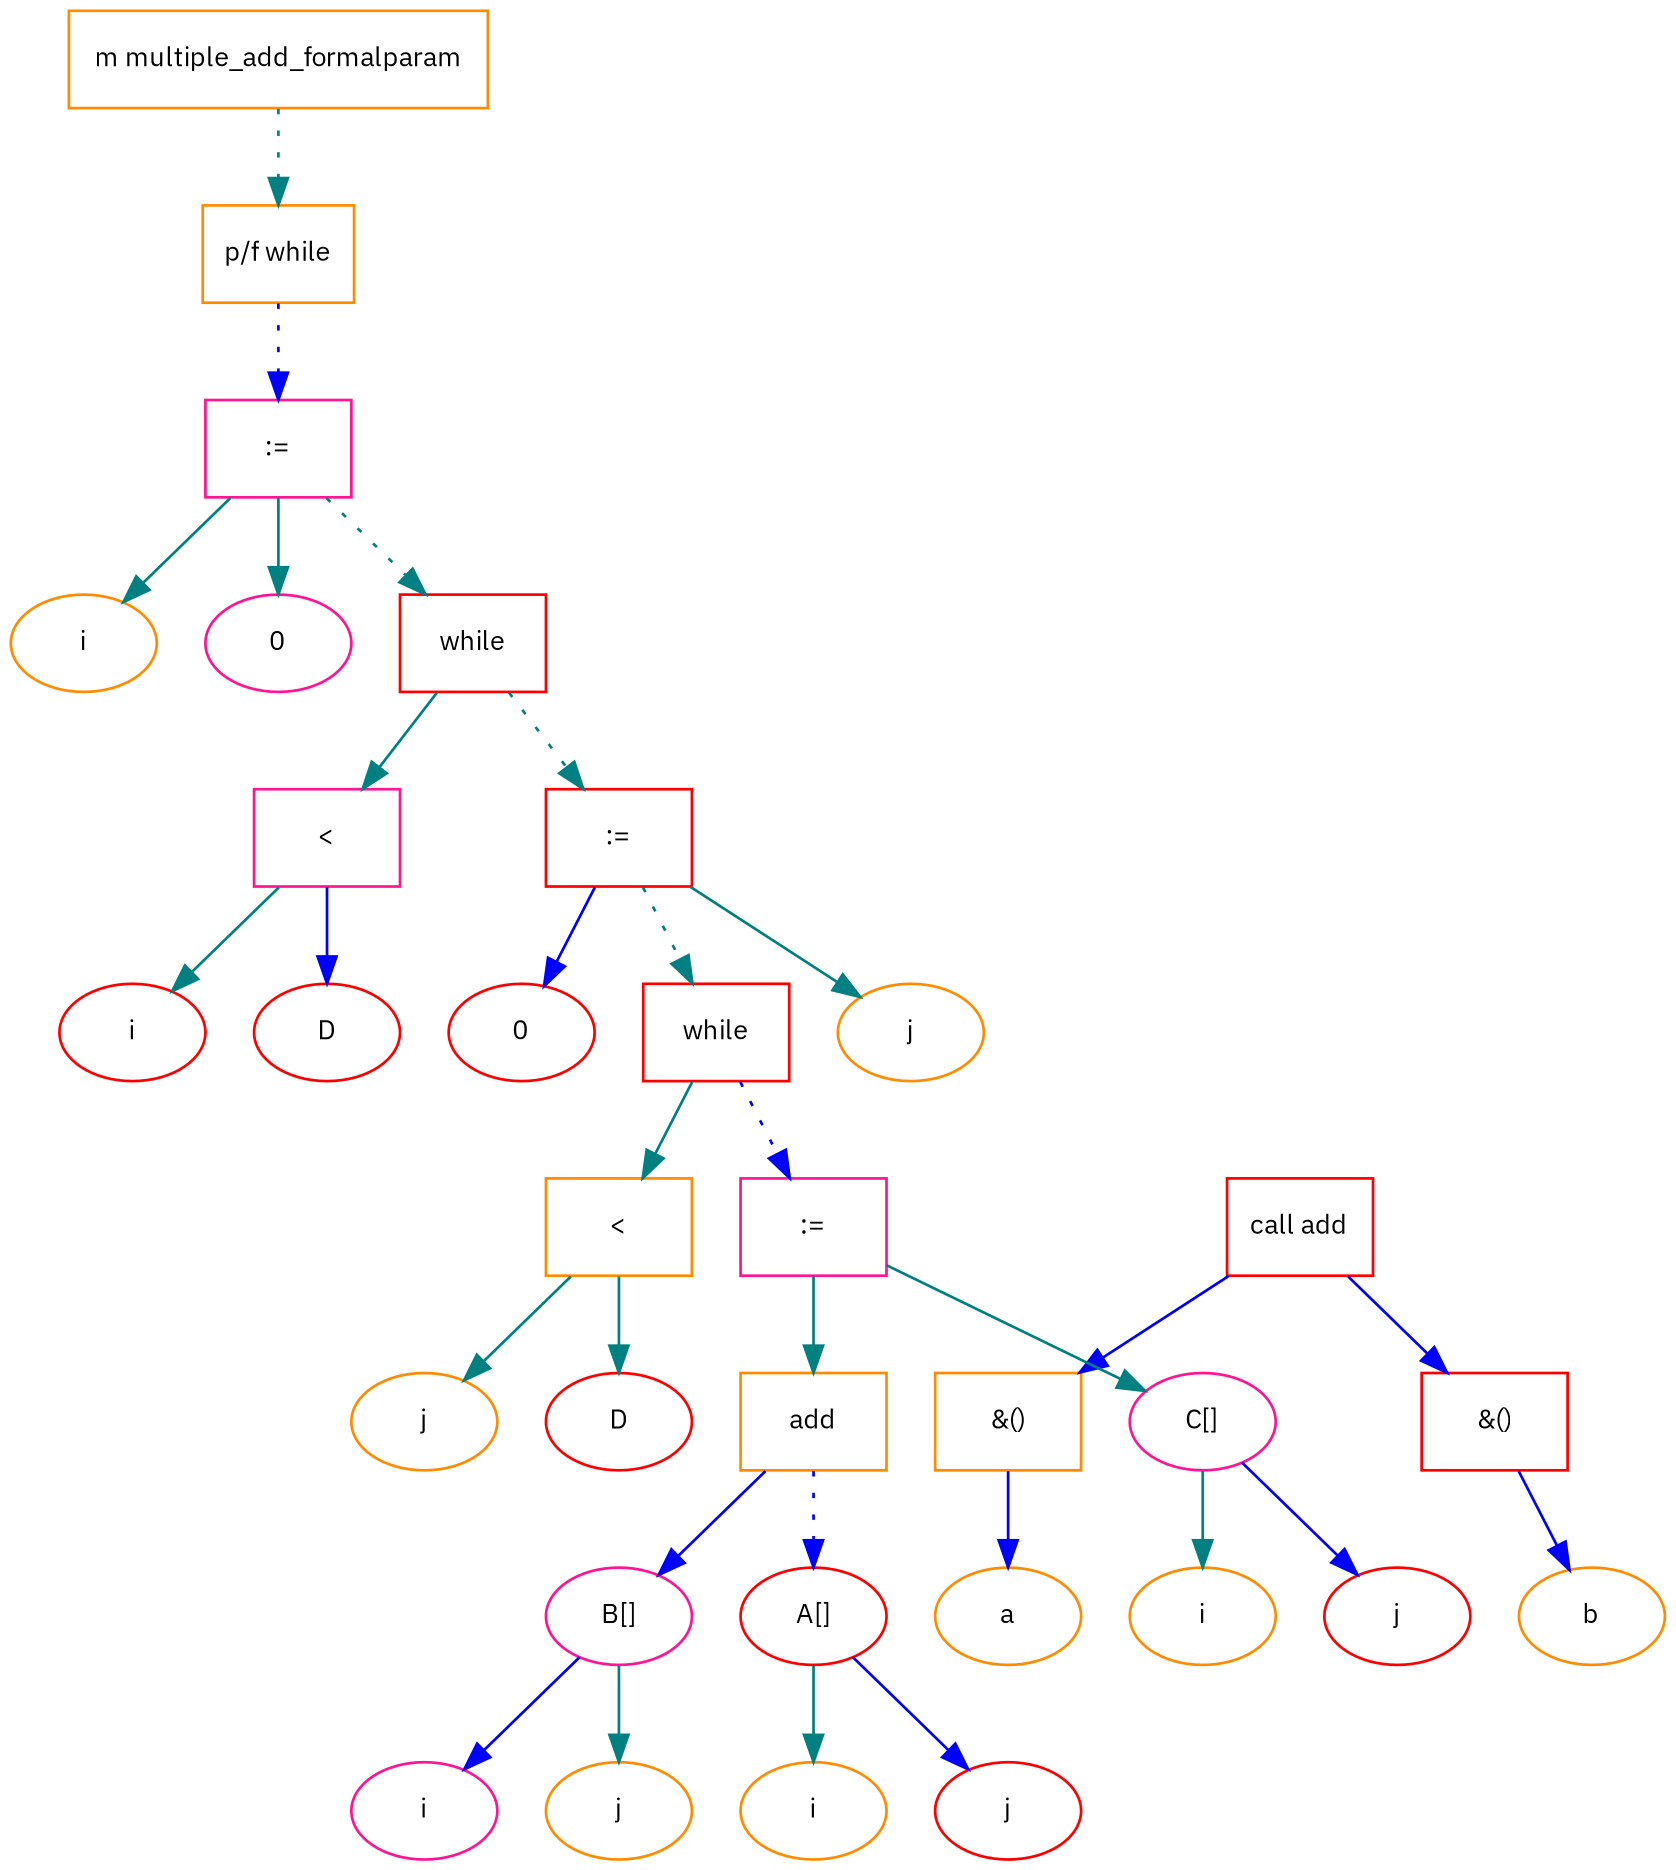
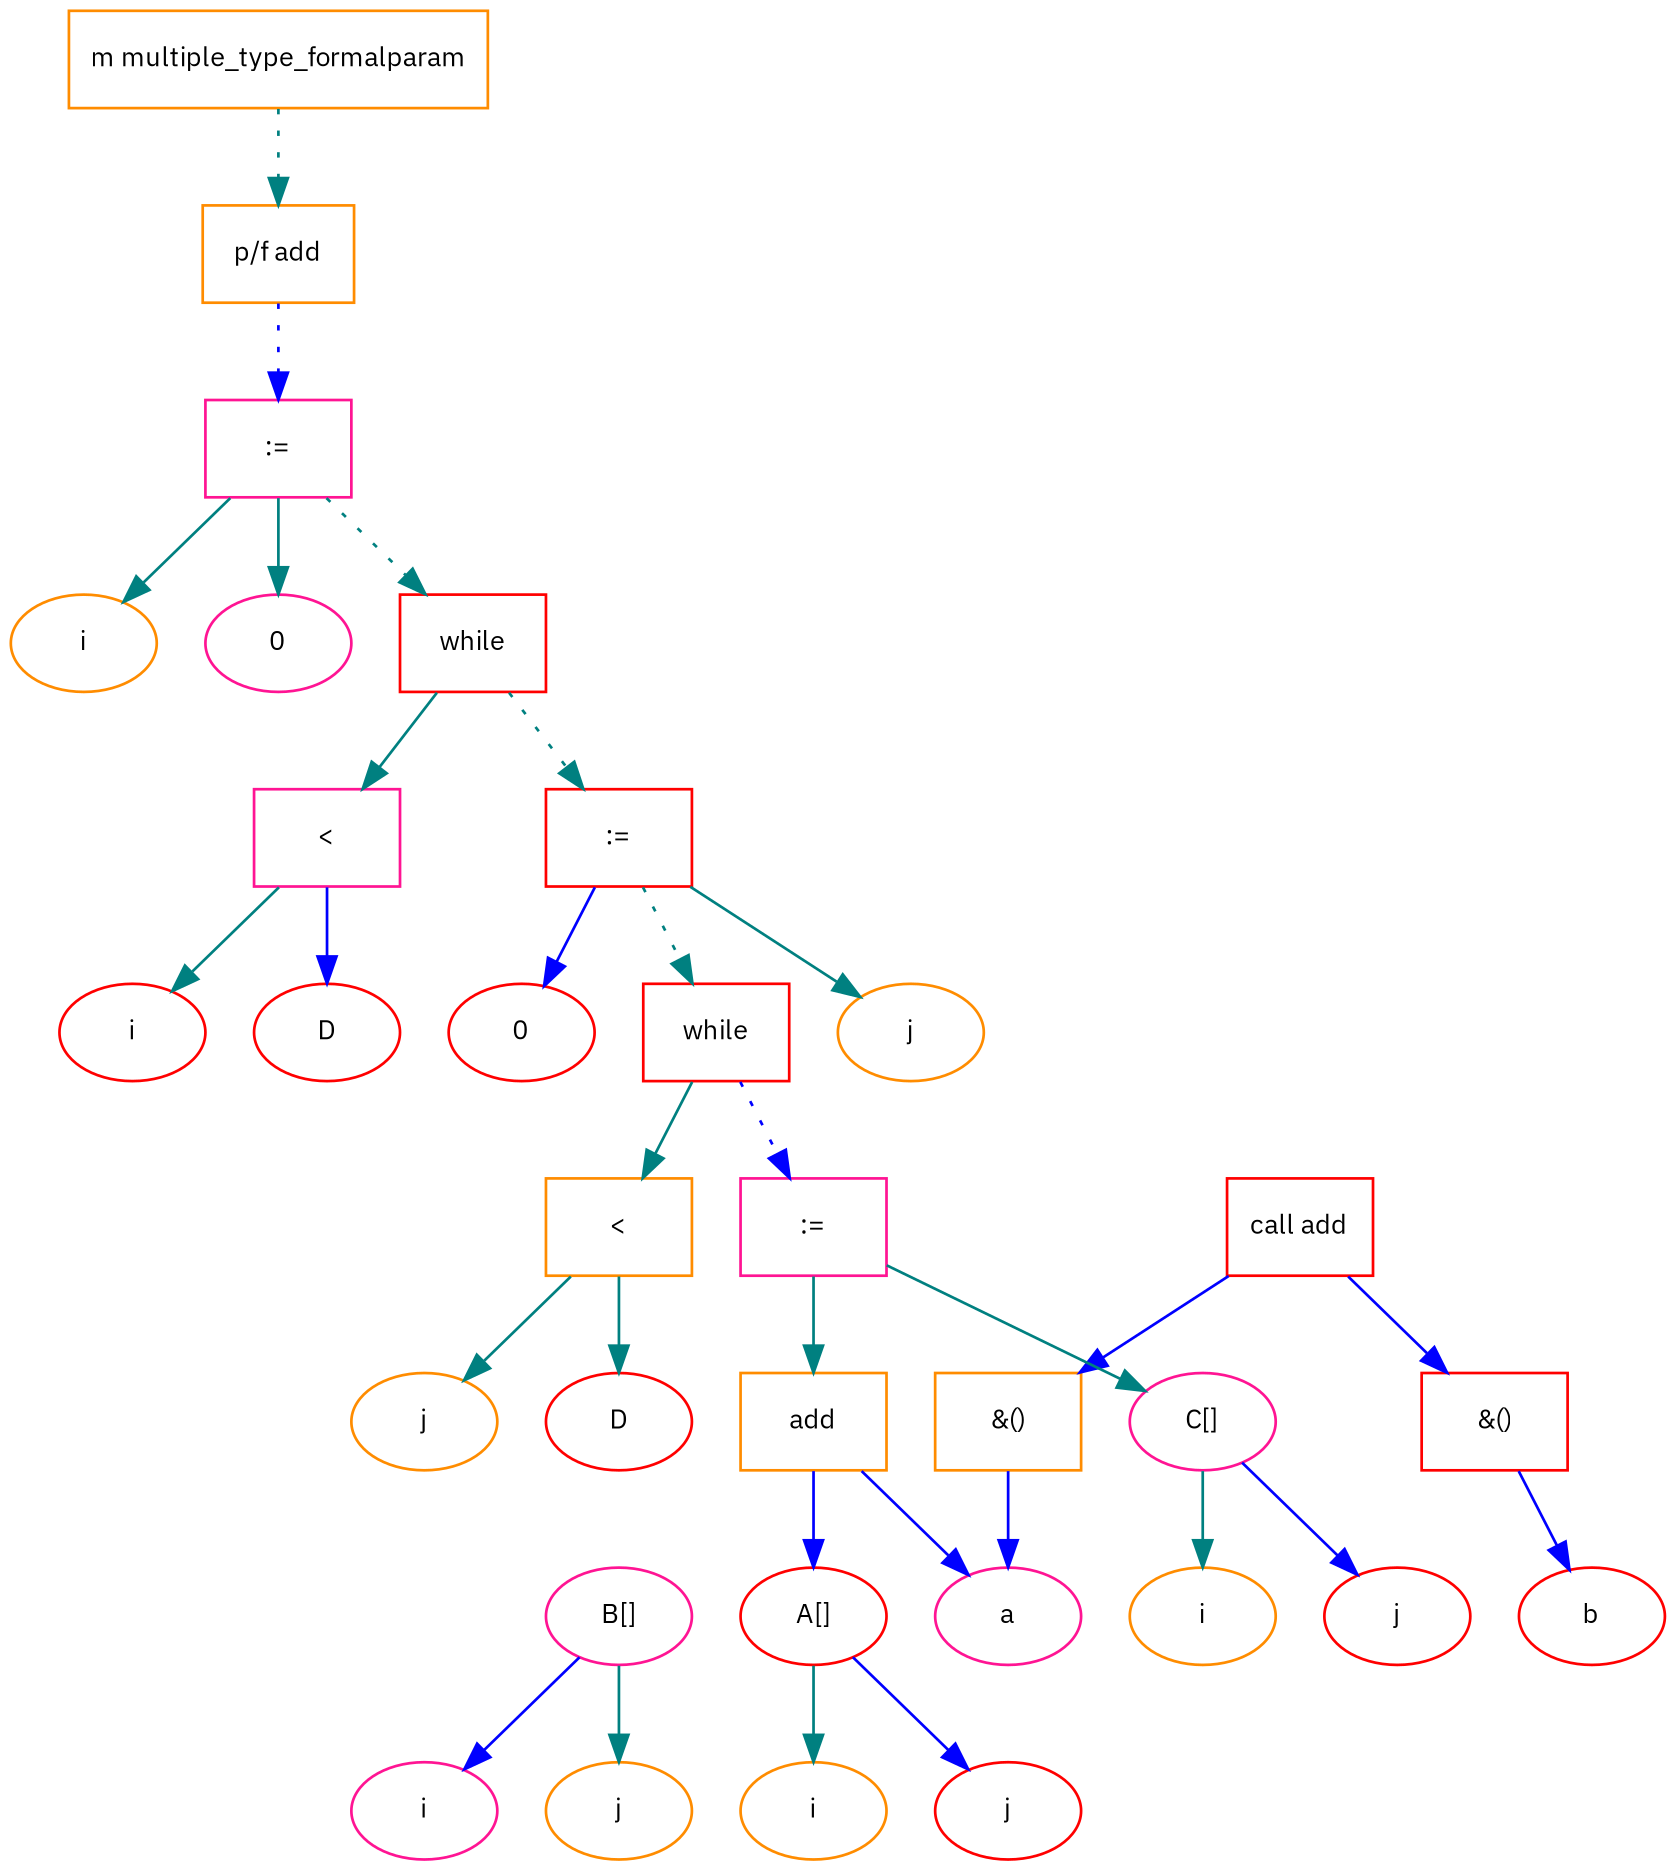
node "m multiple_add_formalparam": label "m multiple_add_formalparam" -> "m multiple_type_formalparam"
node "p/f while": label "p/f while" -> "p/f add"
edge "add" -> "A[]": style dotted -> solid
edge "add" -> "B[]": now "add" -> "a"
node "a": color darkorange -> deeppink
node "b": color darkorange -> red
